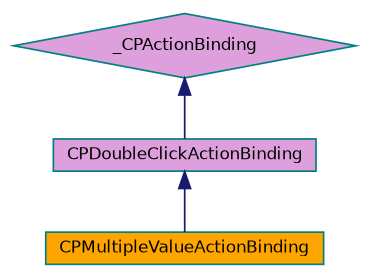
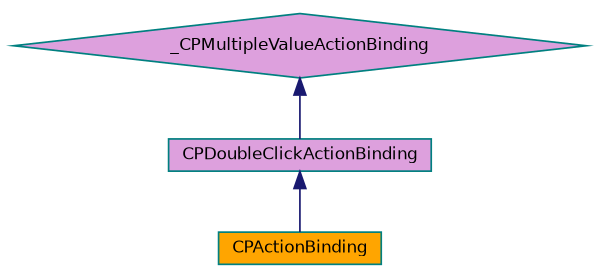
node "_CPActionBinding": label "_CPActionBinding" -> "_CPMultipleValueActionBinding"
node "CPMultipleValueActionBinding": label "CPMultipleValueActionBinding" -> "CPActionBinding"
